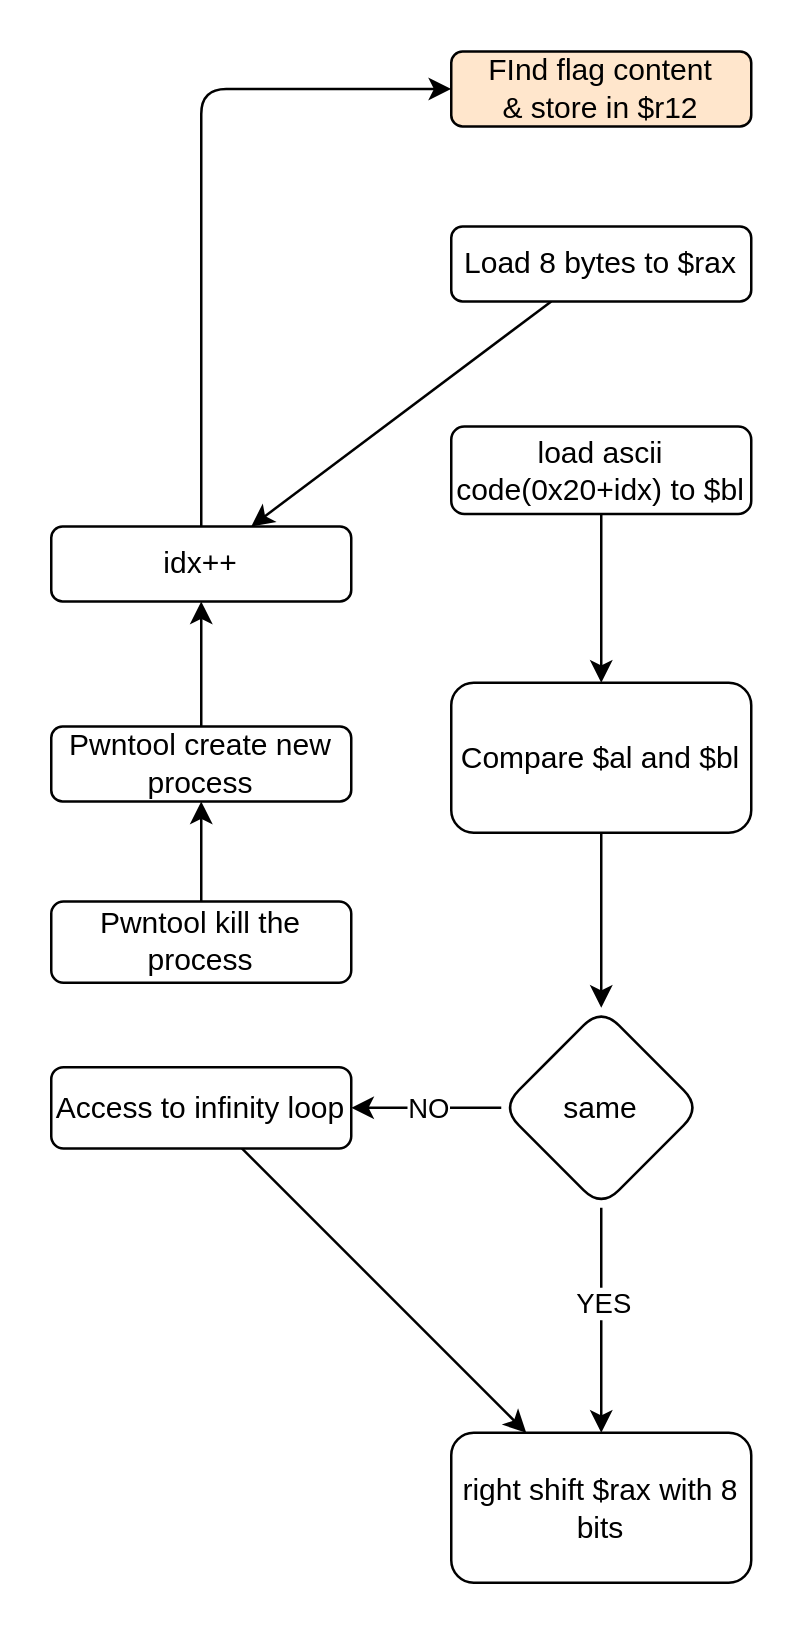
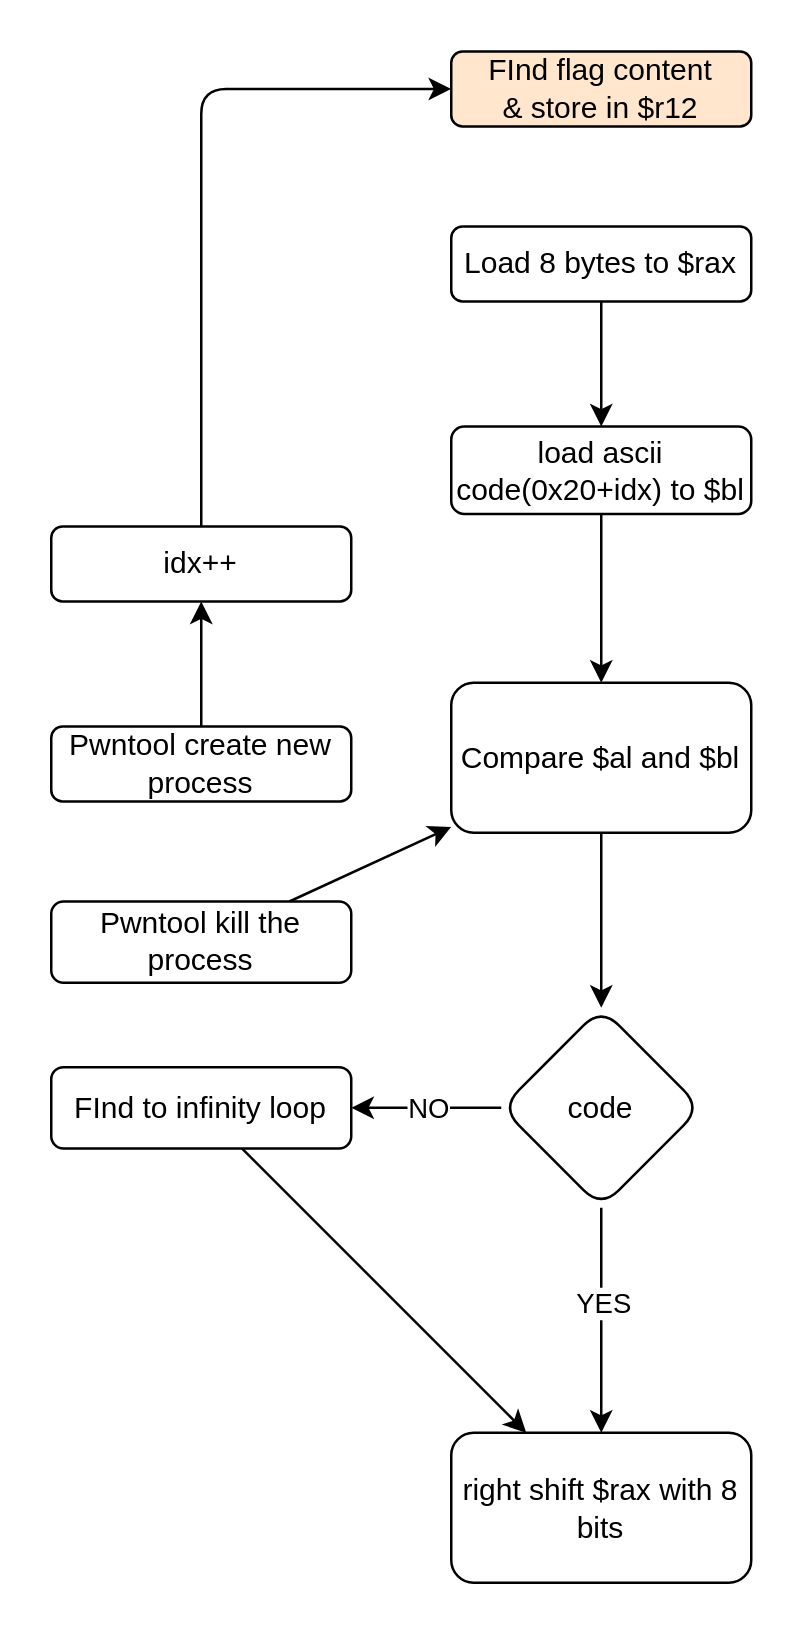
edge "Load 8 bytes to $rax" -> "idx++": now "Load 8 bytes to $rax" -> "load ascii code(0x20+idx) to $bl"
edge "Pwntool kill the process" -> "Pwntool create new process": now "Pwntool kill the process" -> "Compare $al and $bl"
node "Access to infinity loop": label "Access to infinity loop" -> "FInd to infinity loop"
node "same": label "same" -> "code"
